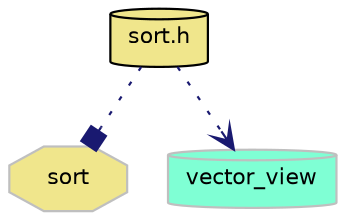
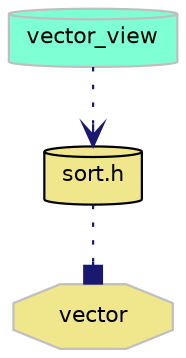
edge "sort.h" -> "vector_view": reversed
node "sort": label "sort" -> "vector"
